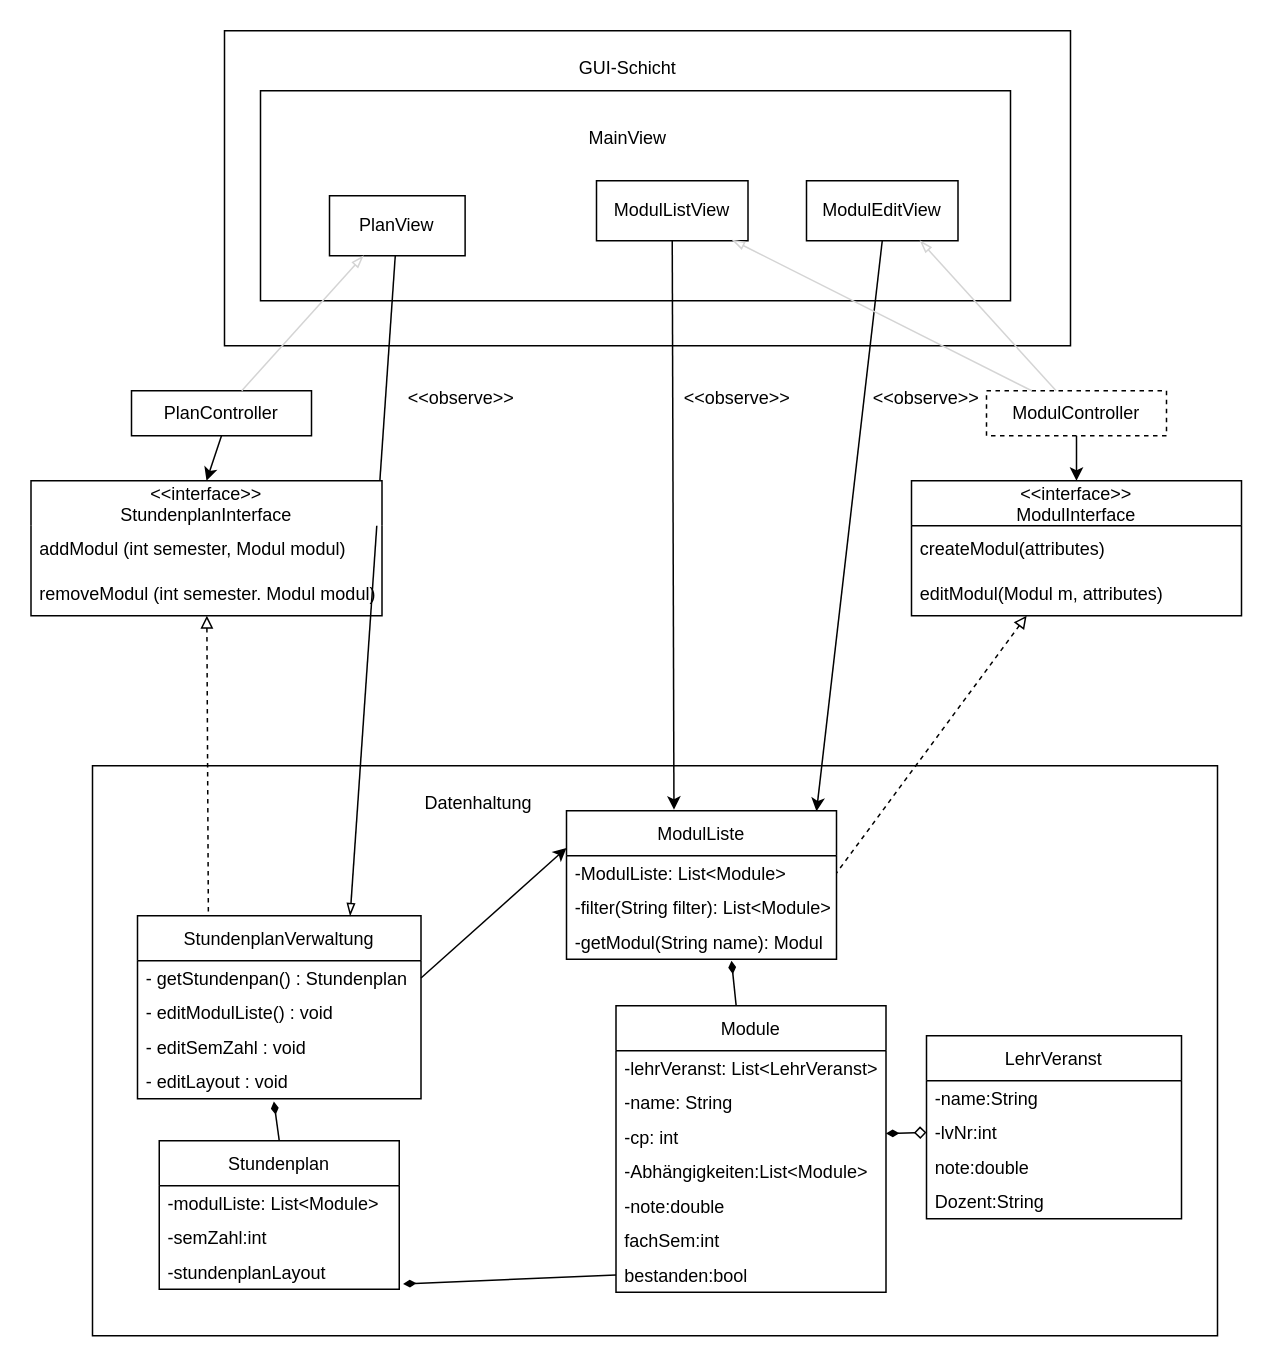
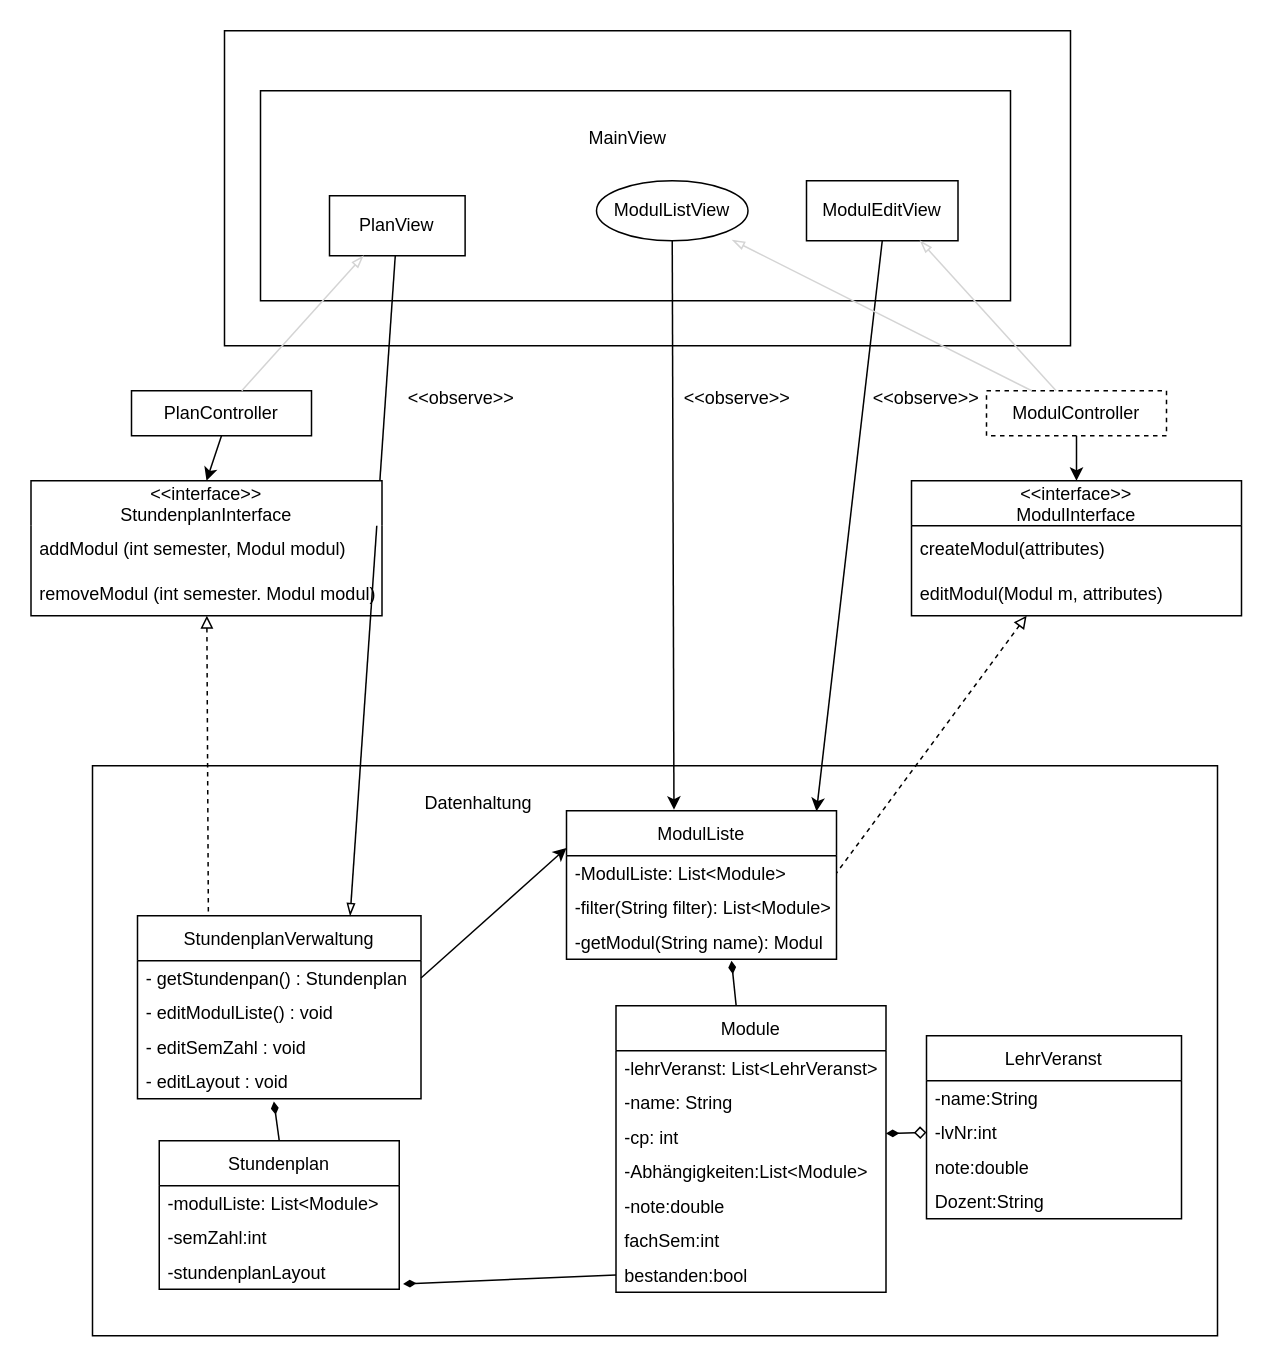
node "GUI-Schicht": removed
node "ModulListView": shape rectangle -> ellipse
